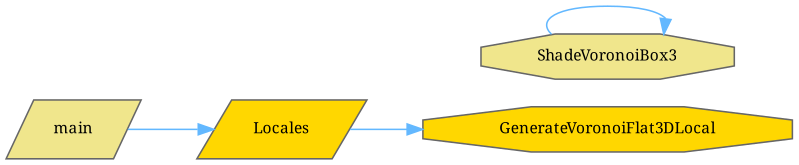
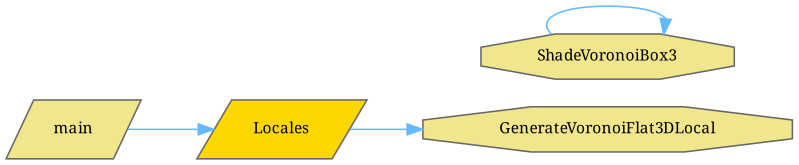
node "GenerateVoronoiFlat3DLocal": fillcolor gold -> khaki
